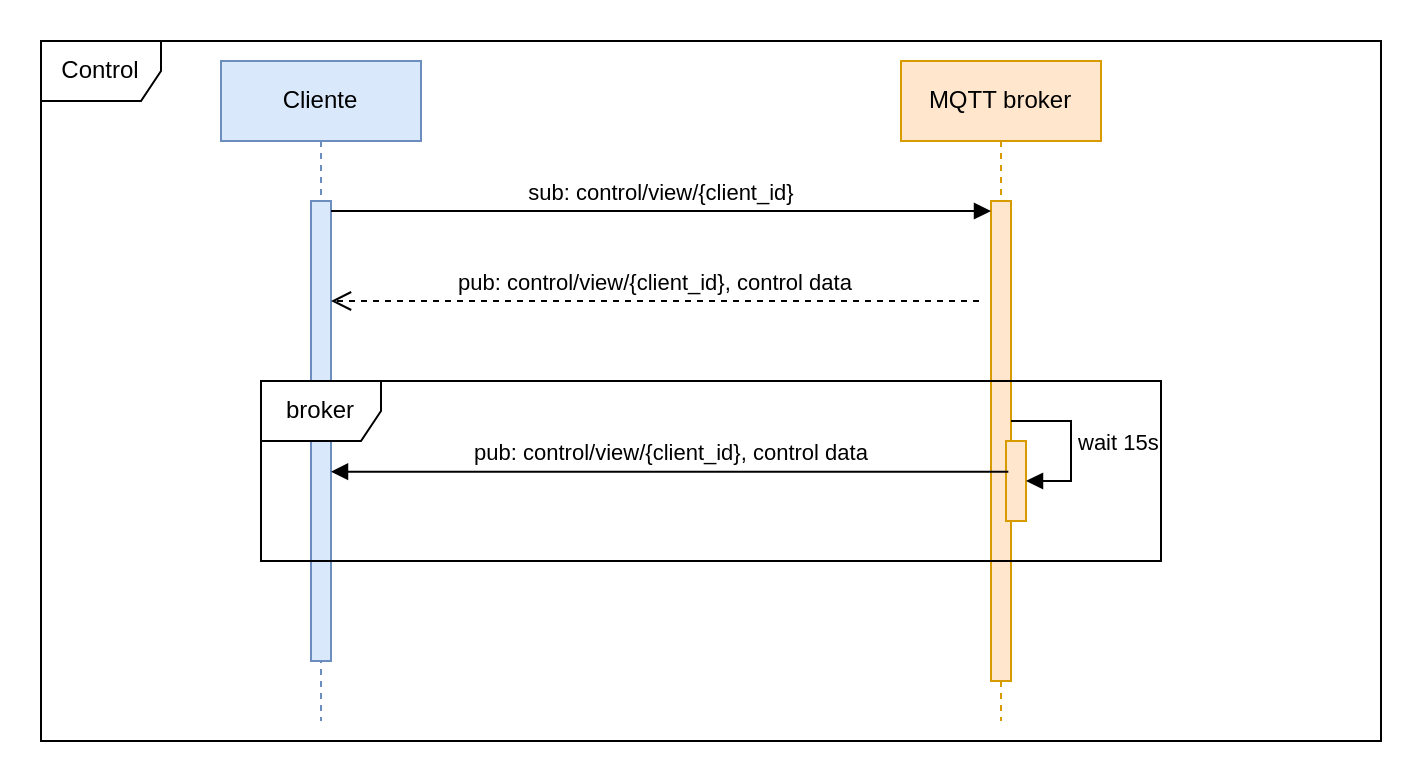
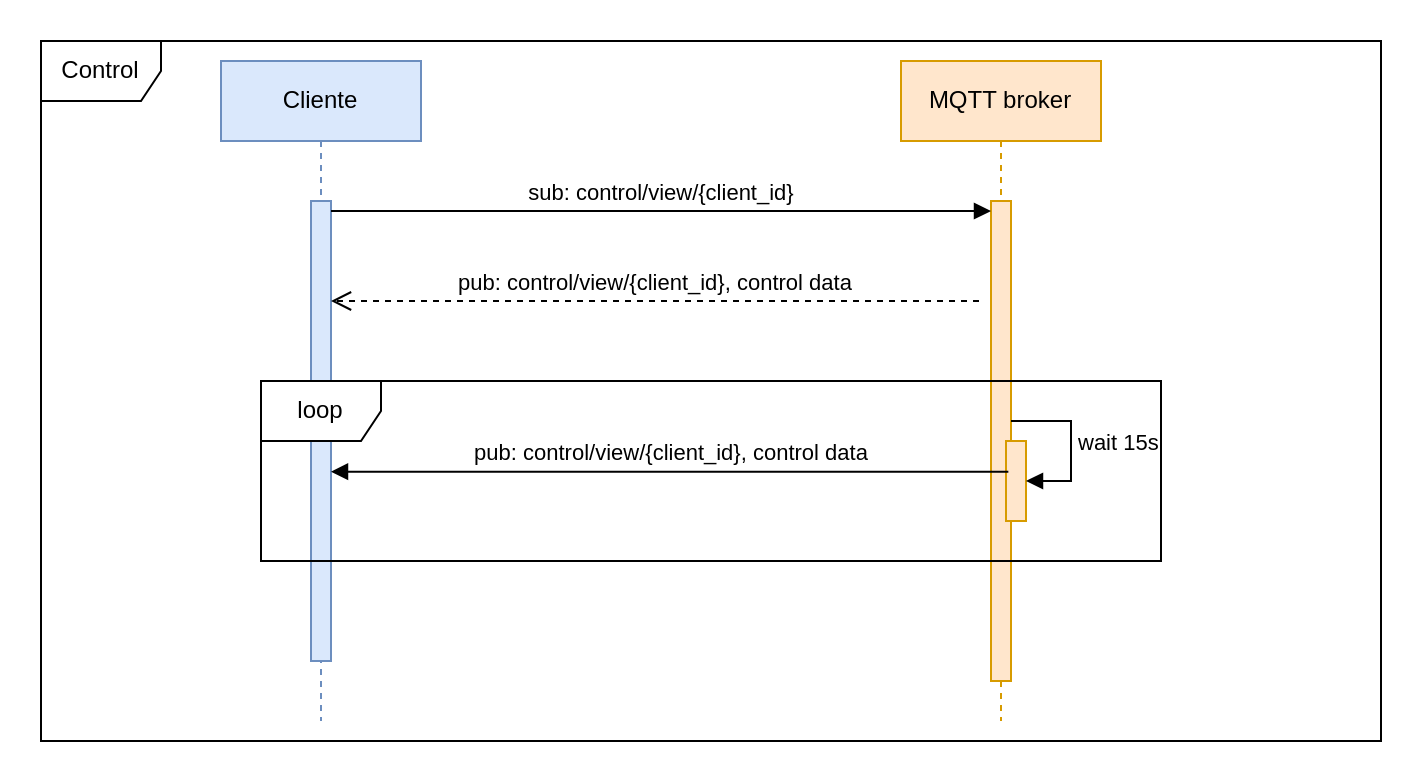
node "broker": label "broker" -> "loop"
